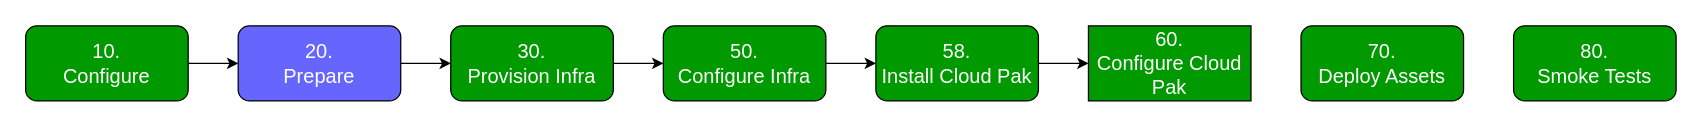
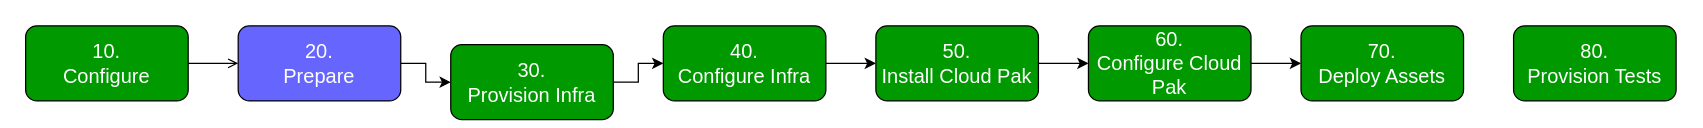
edge "10. Configure" -> "20. Prepare": arrowhead classic -> open
node "30. Provision Infra": moved (532, 63) -> (532, 82)
node "50. Configure Infra": label "50. Configure Infra" -> "40. Configure Infra"
node "58. Install Cloud Pak": label "58. Install Cloud Pak" -> "50. Install Cloud Pak"
node "60. Configure Cloud Pak": shape rectangle -> rounded rectangle
edge "60. Configure Cloud Pak" -> "70. Deploy Assets": added
node "80. Smoke Tests": label "80. Smoke Tests" -> "80. Provision Tests"
